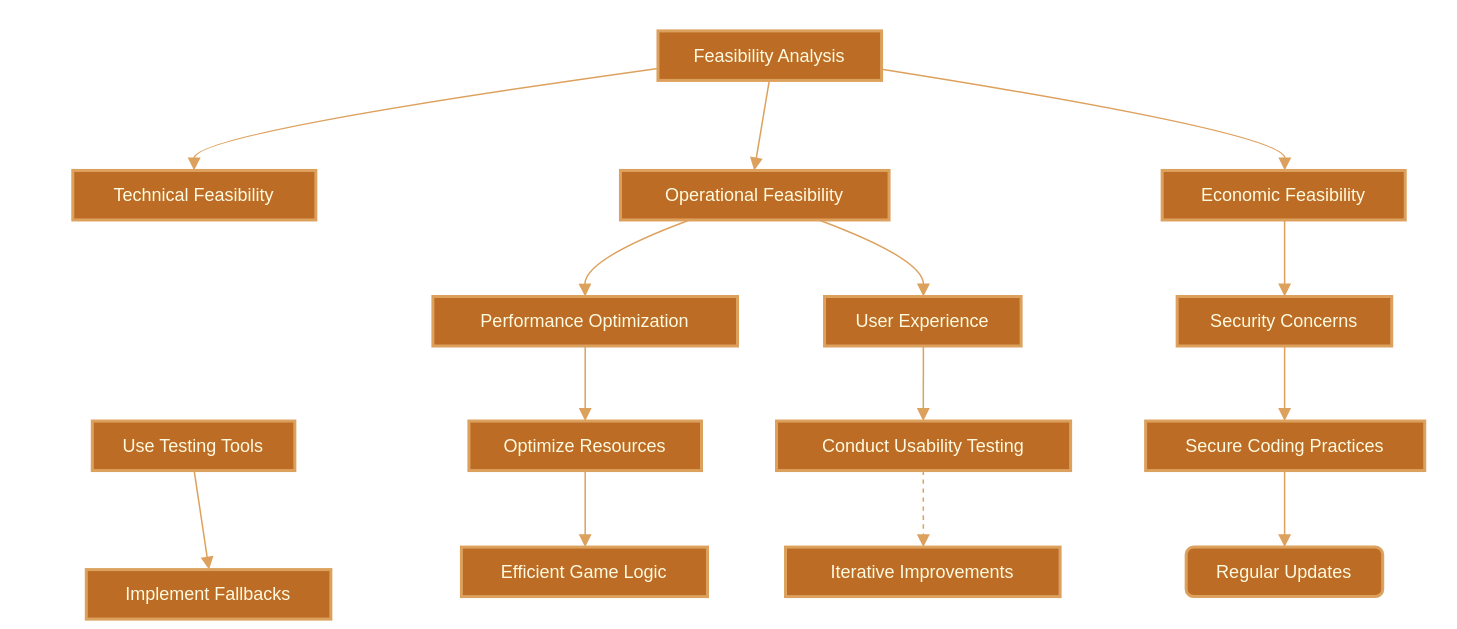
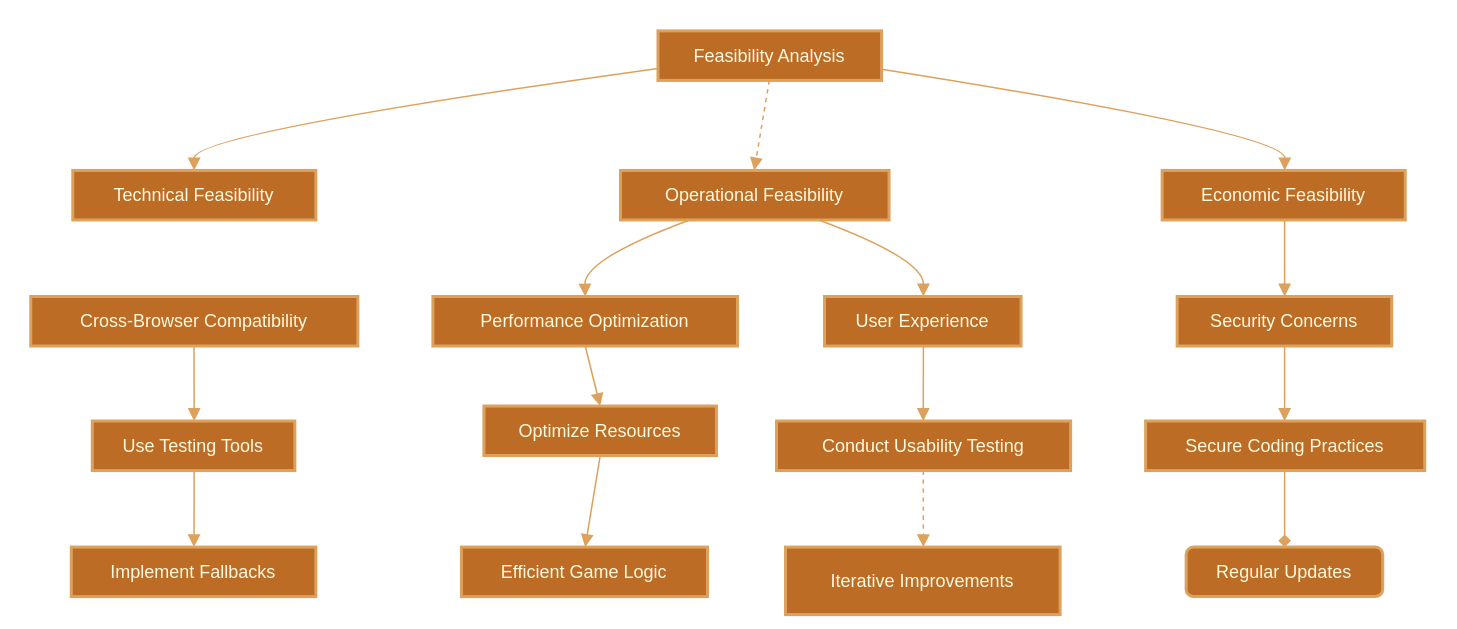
edge "Feasibility Analysis" -> "Operational Feasibility": style solid -> dashed
node "Cross-Browser Compatibility": added
edge "Cross-Browser Compatibility" -> "Use Testing Tools": added
node "Optimize Resources": moved (585, 446) -> (600, 431)
edge "Secure Coding Practices" -> "Regular Updates": arrowhead block -> diamond
node "Iterative Improvements": size 275x50 -> 275x68
node "Implement Fallbacks": moved (209, 594) -> (194, 572)
